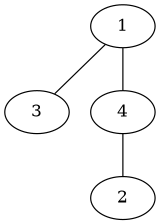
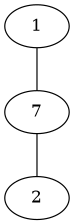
node "3": removed
node "4": label "4" -> "7"
